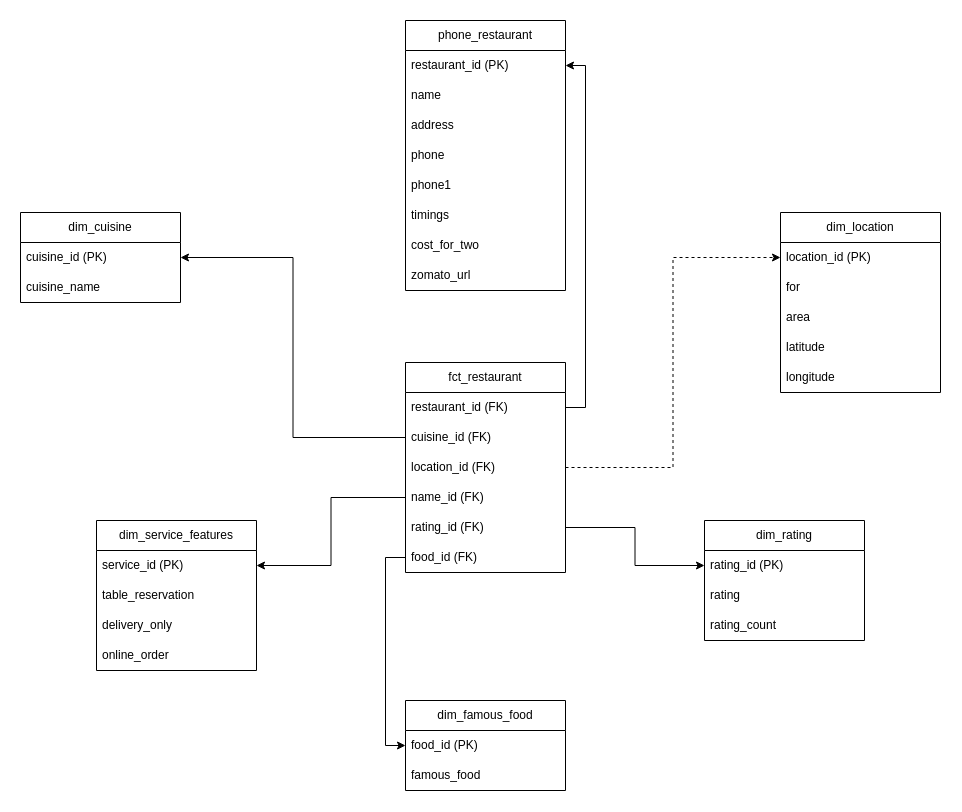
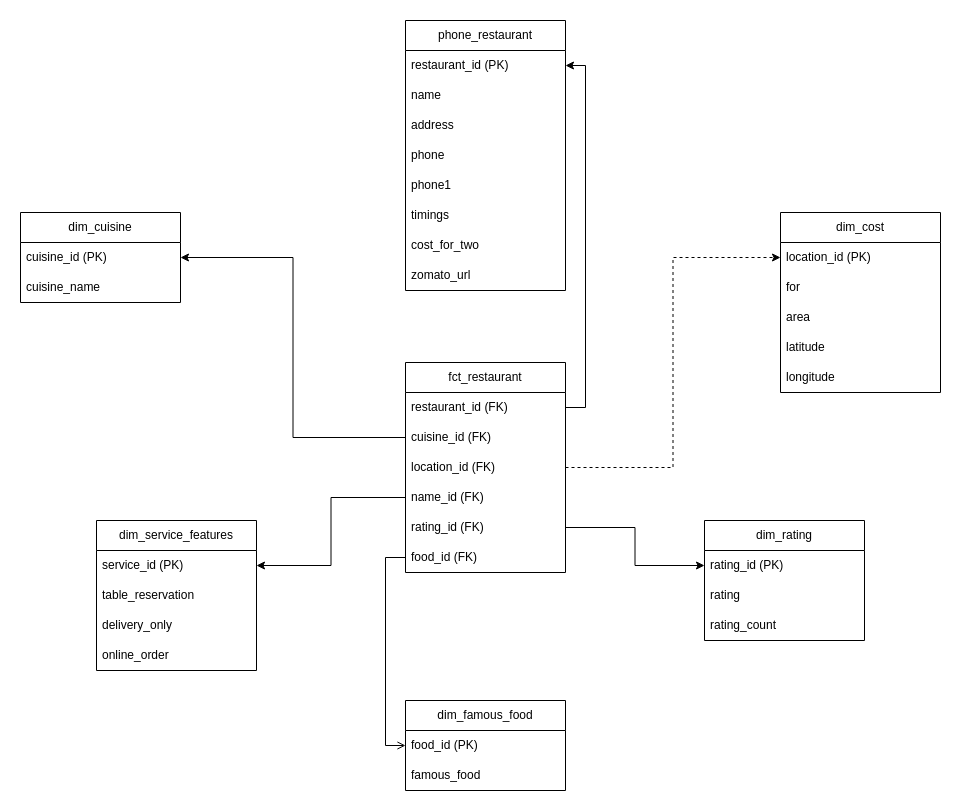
node "dim_location": label "dim_location" -> "dim_cost"
edge "food_id (FK)" -> "food_id (PK)": arrowhead classic -> open
